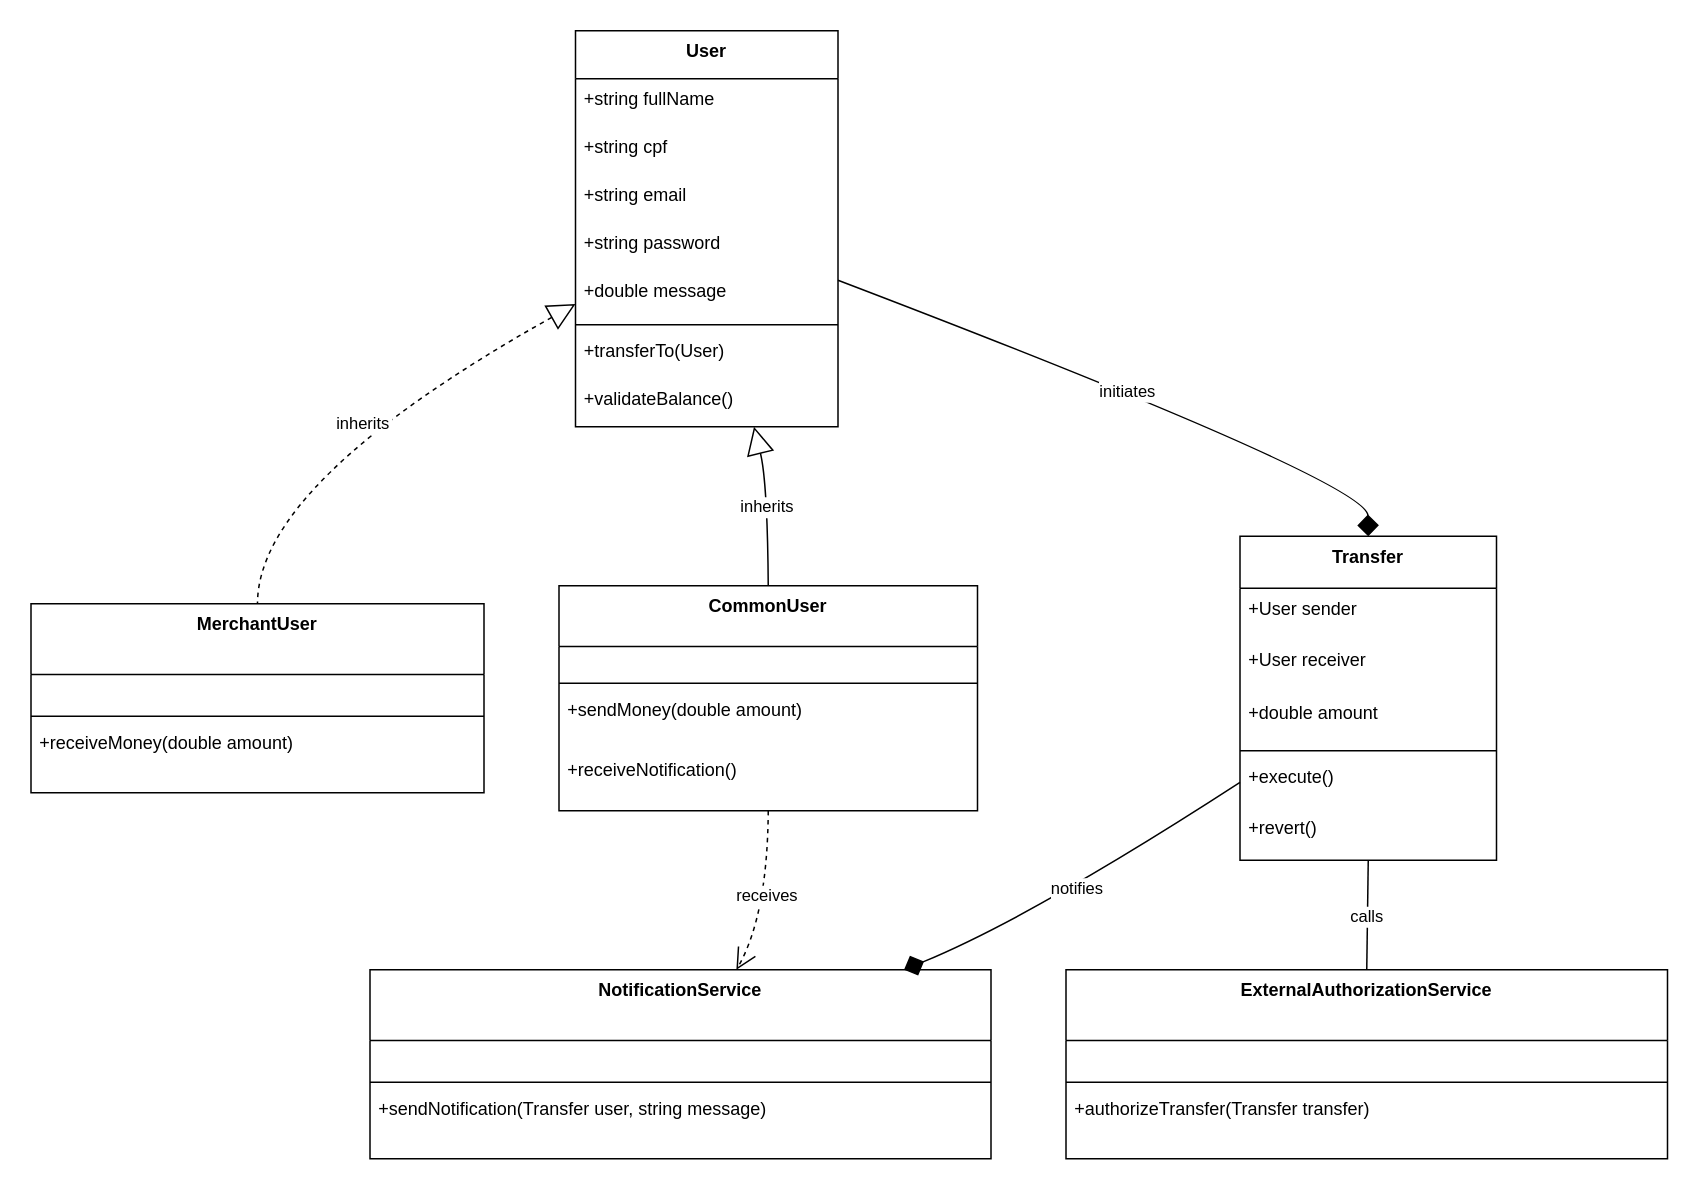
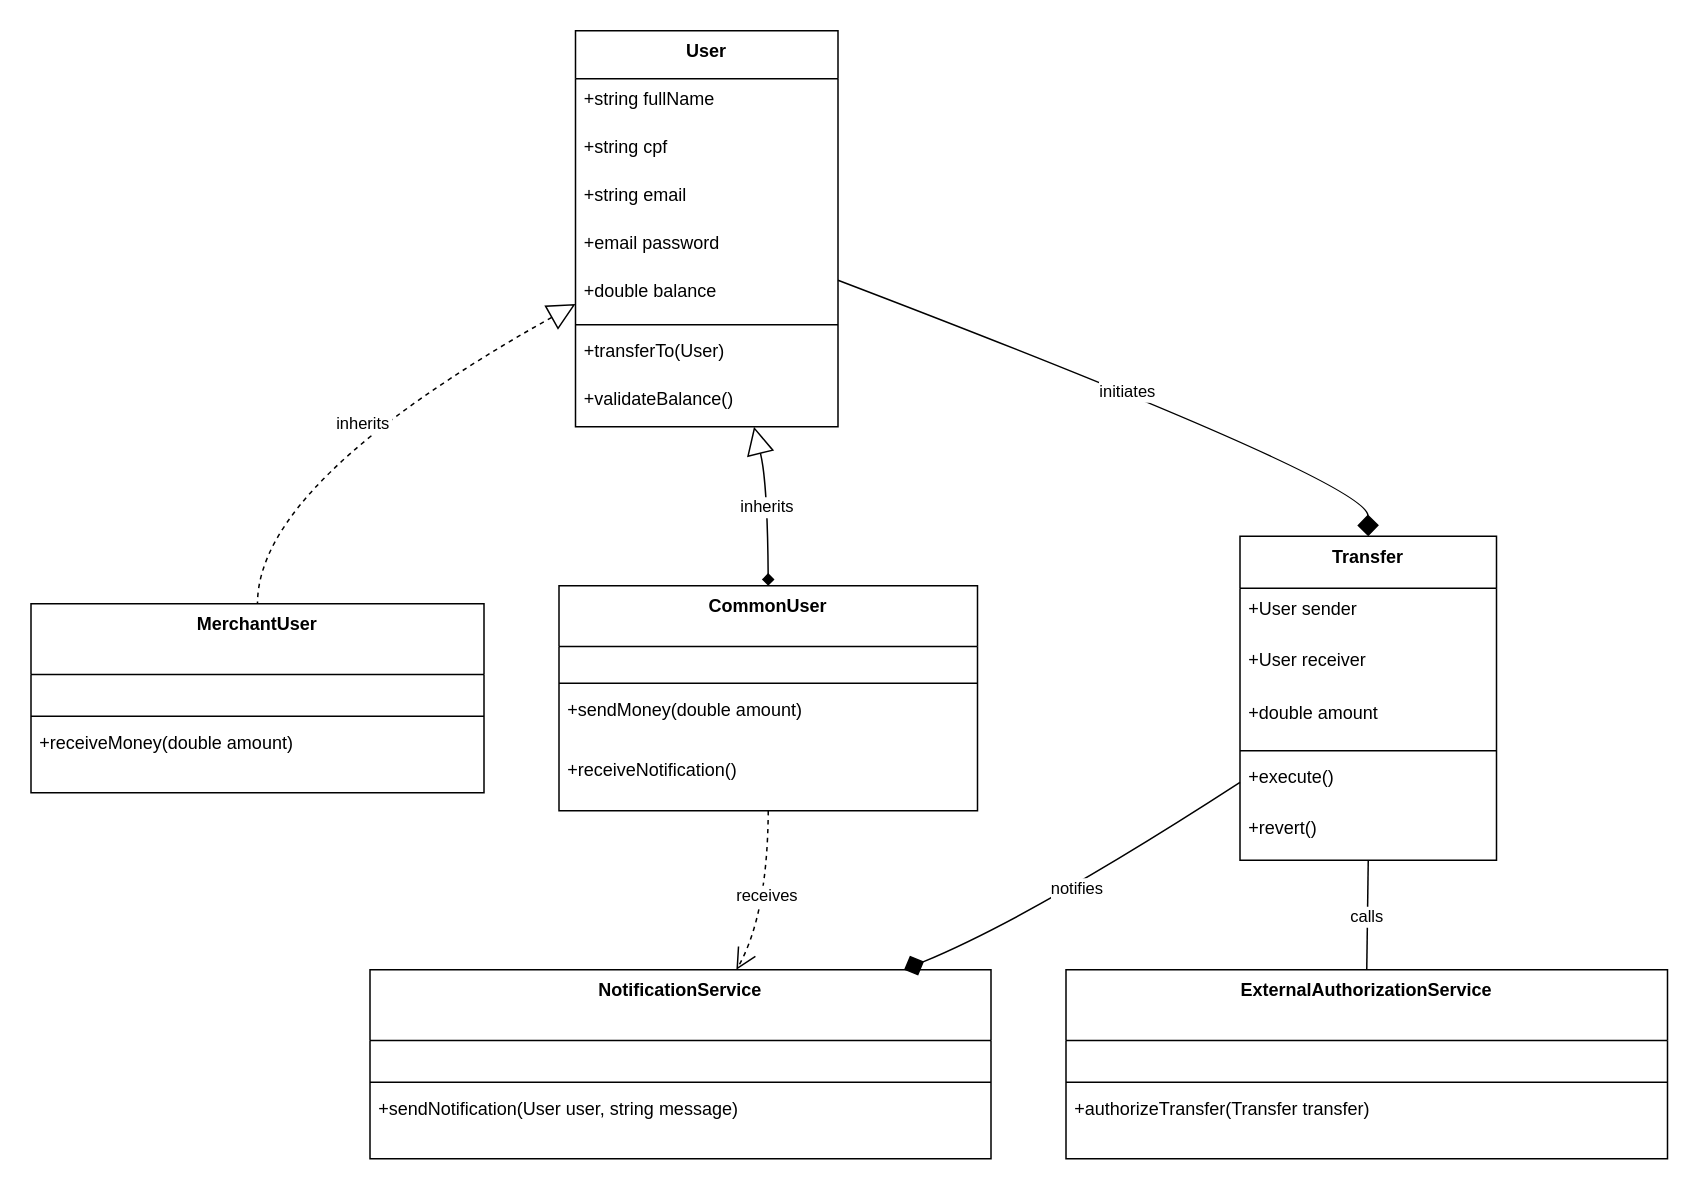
node "+string password": label "+string password" -> "+email password"
node "+double message": label "+double message" -> "+double balance"
edge "CommonUser" -> "User": arrowhead none -> diamond
node "+sendNotification(Transfer user, string message)": label "+sendNotification(Transfer user, string message)" -> "+sendNotification(User user, string message)"
